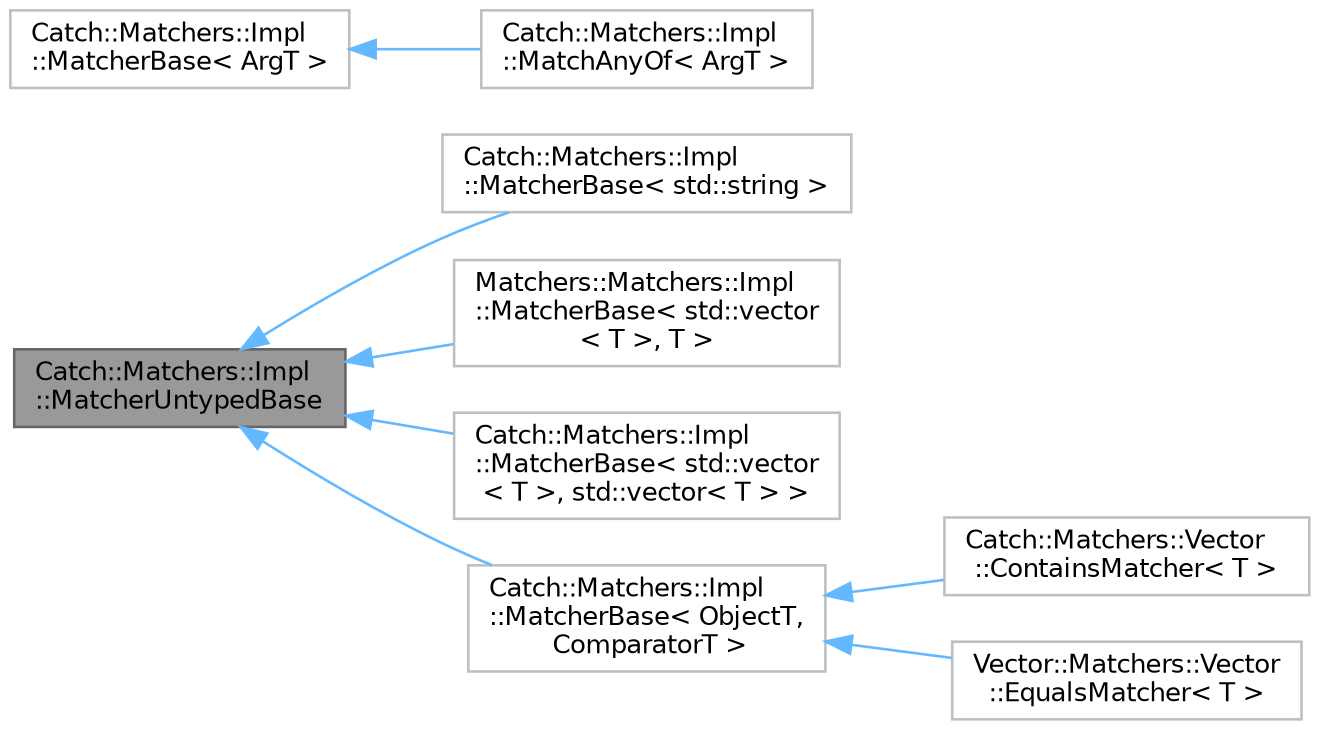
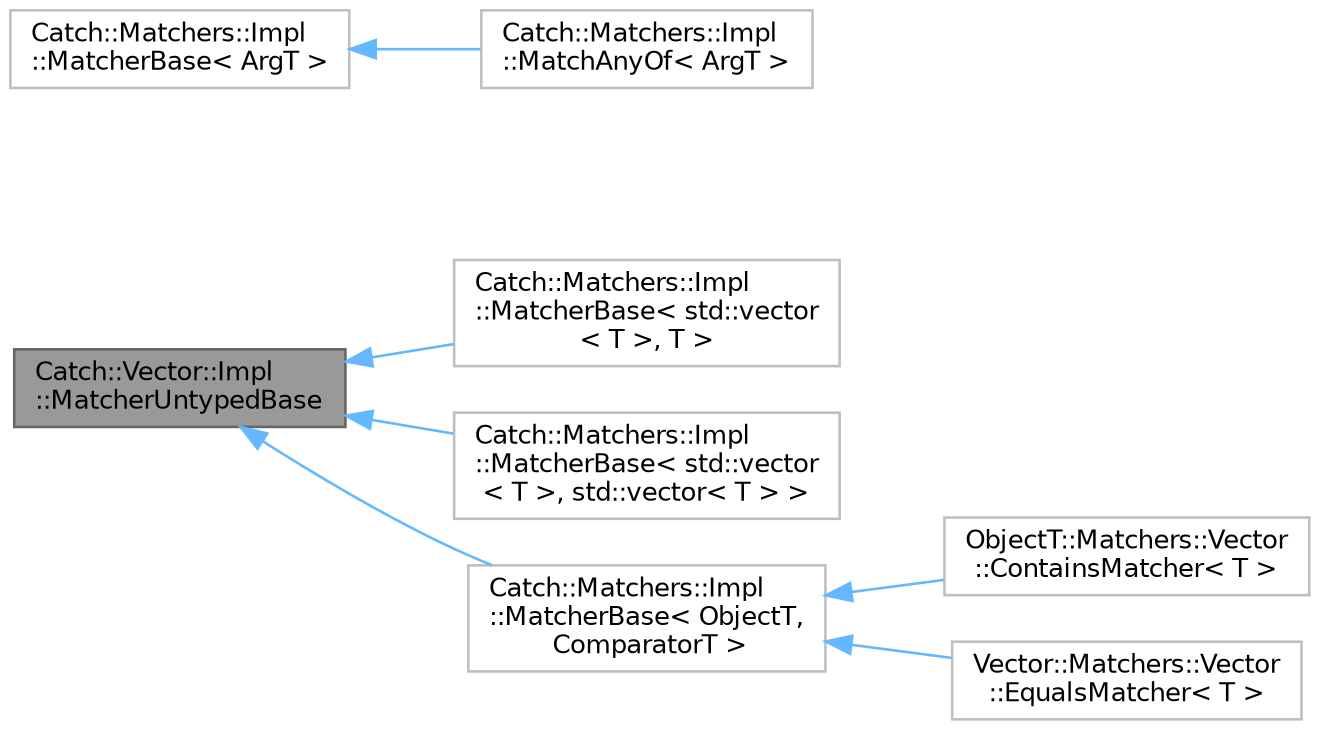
node "Catch::Matchers::Impl ::MatcherBase< std::string >": removed
node "Matchers::Matchers::Impl ::MatcherBase< std::vector < T >, T >": label "Matchers::Matchers::Impl ::MatcherBase< std::vector < T >, T >" -> "Catch::Matchers::Impl ::MatcherBase< std::vector < T >, T >"
node "Catch::Matchers::Impl ::MatcherUntypedBase": label "Catch::Matchers::Impl ::MatcherUntypedBase" -> "Catch::Vector::Impl ::MatcherUntypedBase"
node "Catch::Matchers::Vector ::ContainsMatcher< T >": label "Catch::Matchers::Vector ::ContainsMatcher< T >" -> "ObjectT::Matchers::Vector ::ContainsMatcher< T >"
